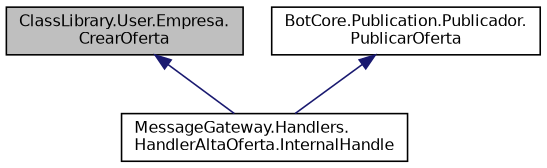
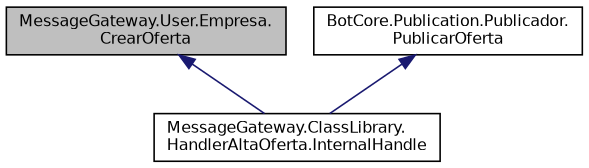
node "ClassLibrary.User.Empresa. CrearOferta": label "ClassLibrary.User.Empresa. CrearOferta" -> "MessageGateway.User.Empresa. CrearOferta"
node "MessageGateway.Handlers. HandlerAltaOferta.InternalHandle": label "MessageGateway.Handlers. HandlerAltaOferta.InternalHandle" -> "MessageGateway.ClassLibrary. HandlerAltaOferta.InternalHandle"
